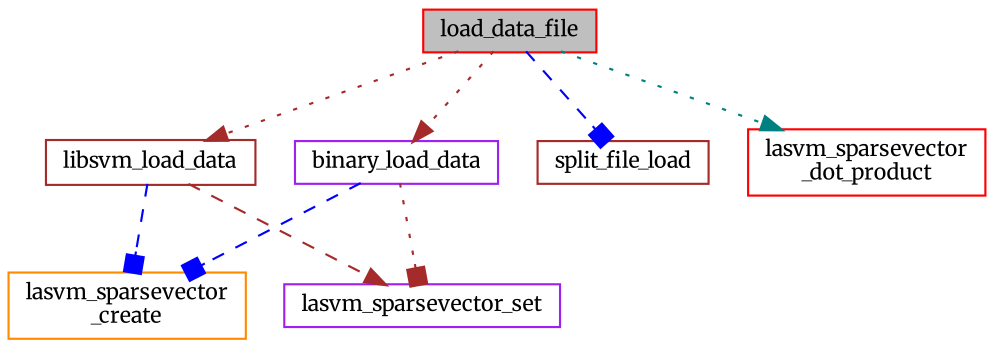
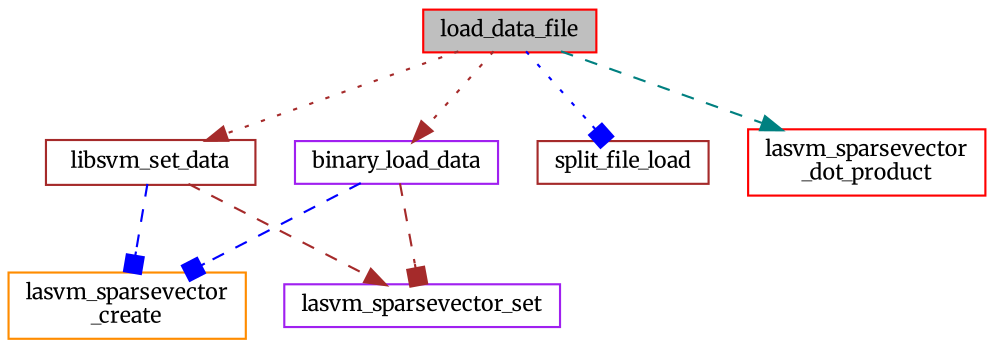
edge "load_data_file" -> "lasvm_sparsevector _dot_product": style dotted -> dashed
edge "load_data_file" -> "split_file_load": style dashed -> dotted
node "libsvm_load_data": label "libsvm_load_data" -> "libsvm_set_data"
edge "binary_load_data" -> "lasvm_sparsevector_set": style dotted -> dashed
